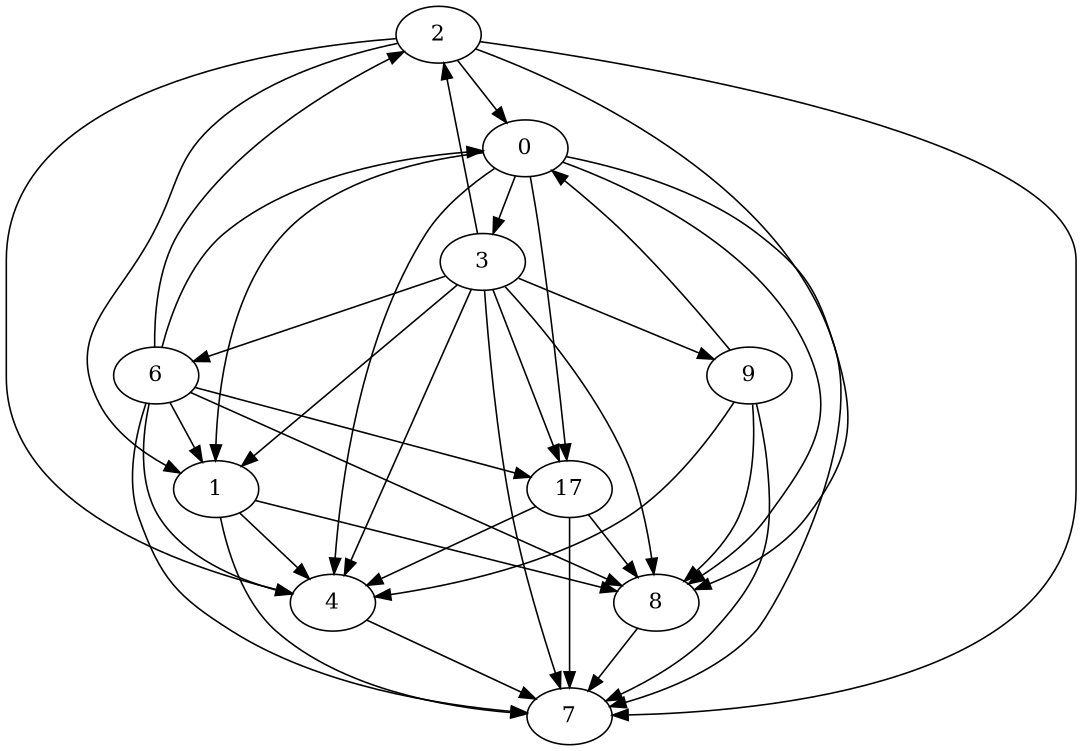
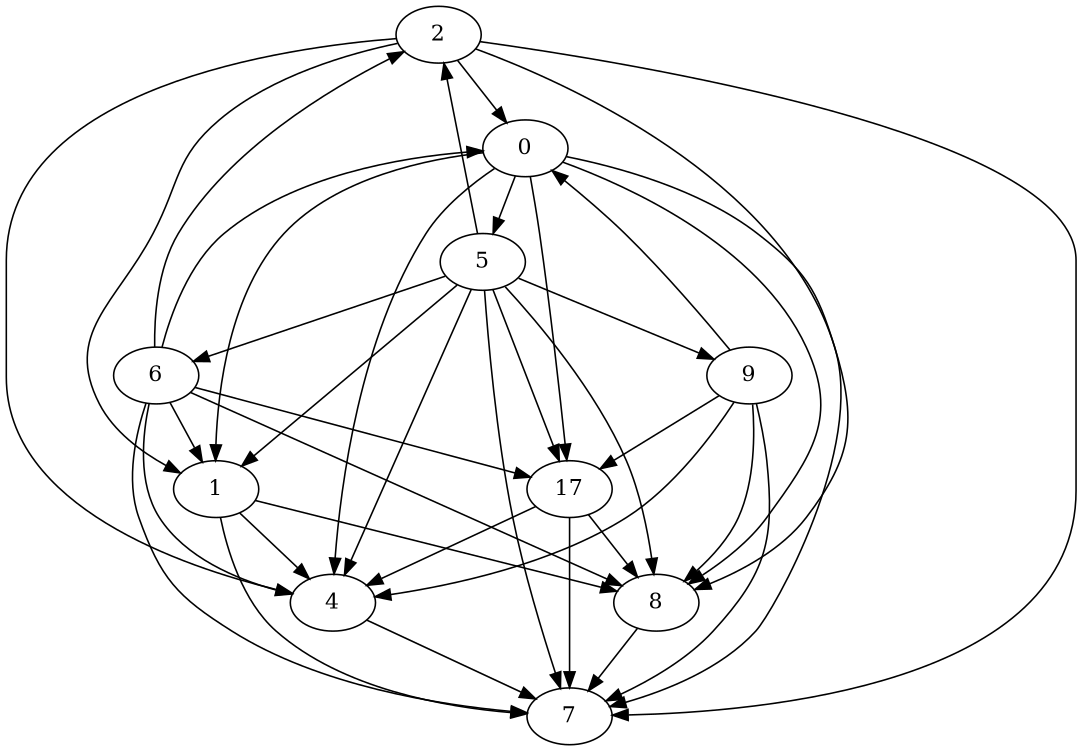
node "3": label "3" -> "5"
edge "9" -> "17": added
